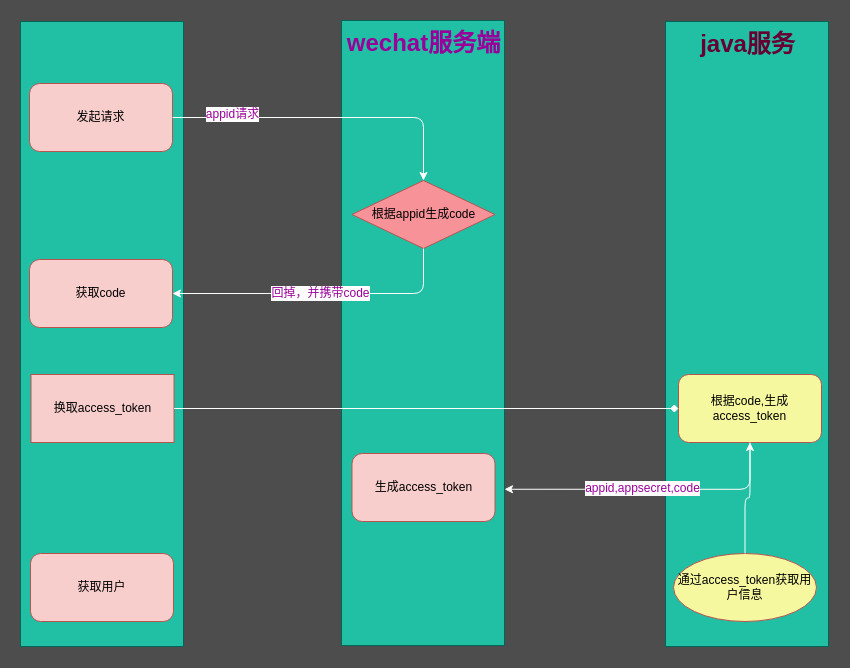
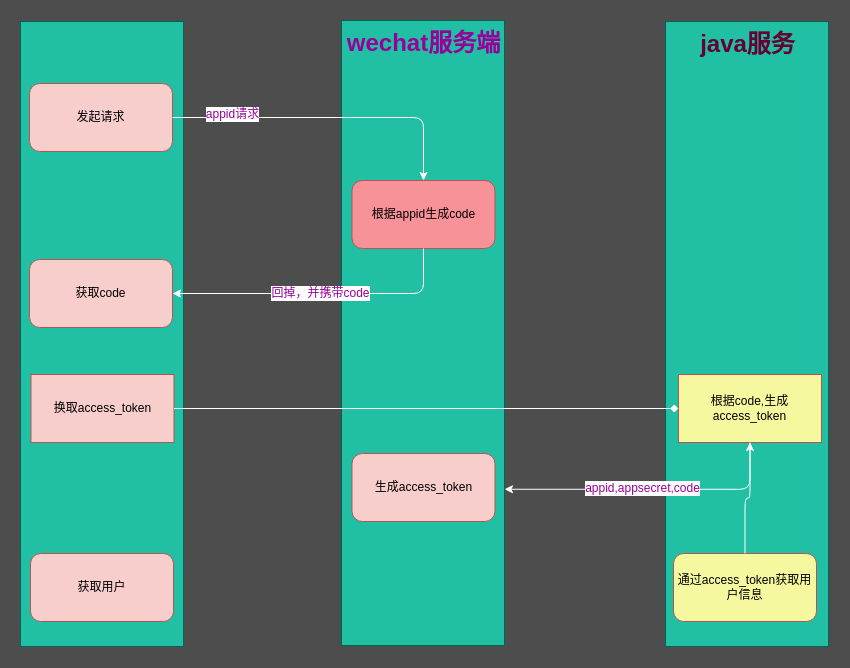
node "根据appid生成code": shape diamond -> rounded rectangle
node "根据code,生成access_token": shape rounded rectangle -> rectangle
node "通过access_token获取用户信息": shape ellipse -> rounded rectangle
